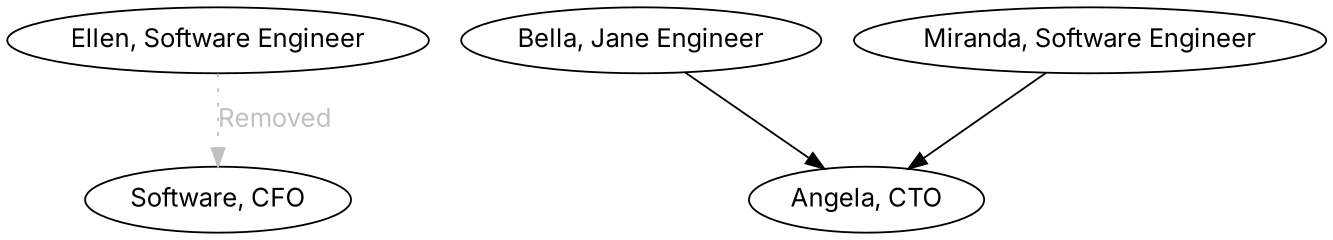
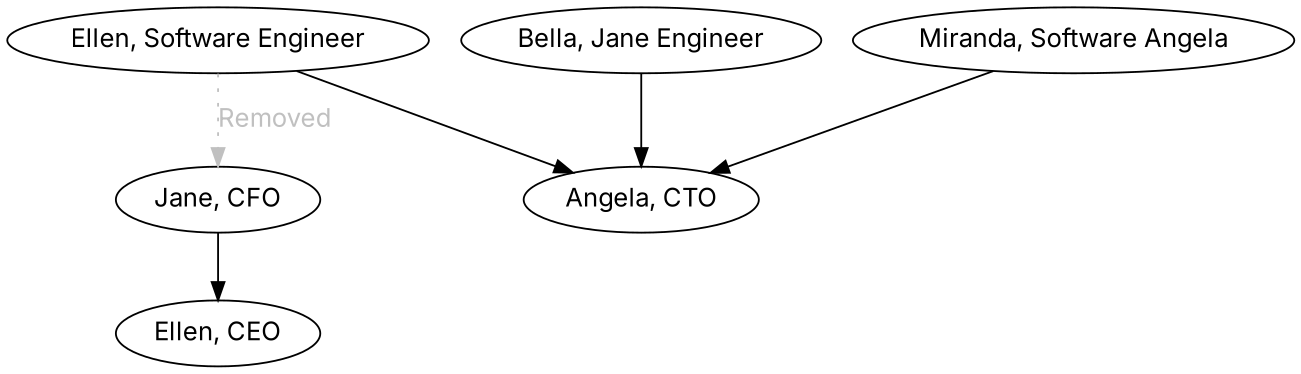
node "Miranda, Software Engineer": label "Miranda, Software Engineer" -> "Miranda, Software Angela"
edge "Ellen, Software Engineer" -> "Angela, CTO": added
node "Software, CFO": label "Software, CFO" -> "Jane, CFO"
node "Ellen, CEO": added
